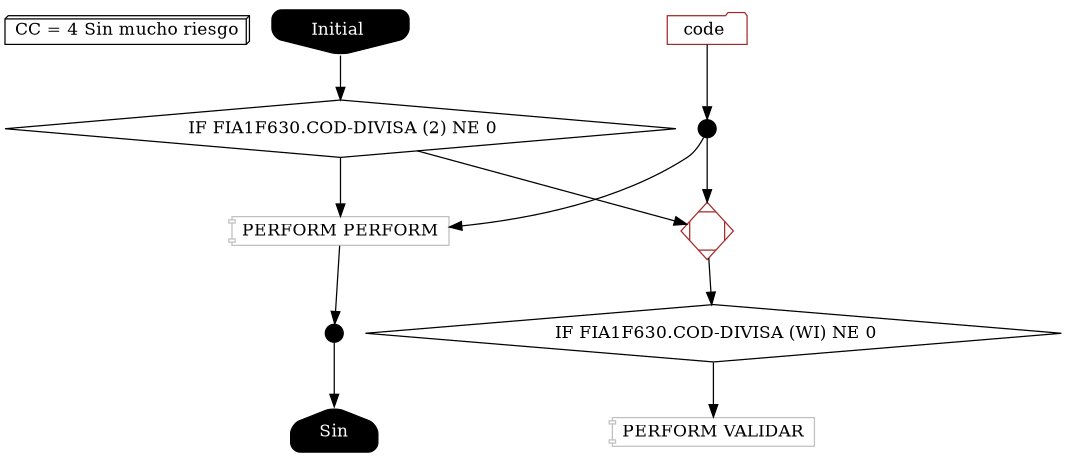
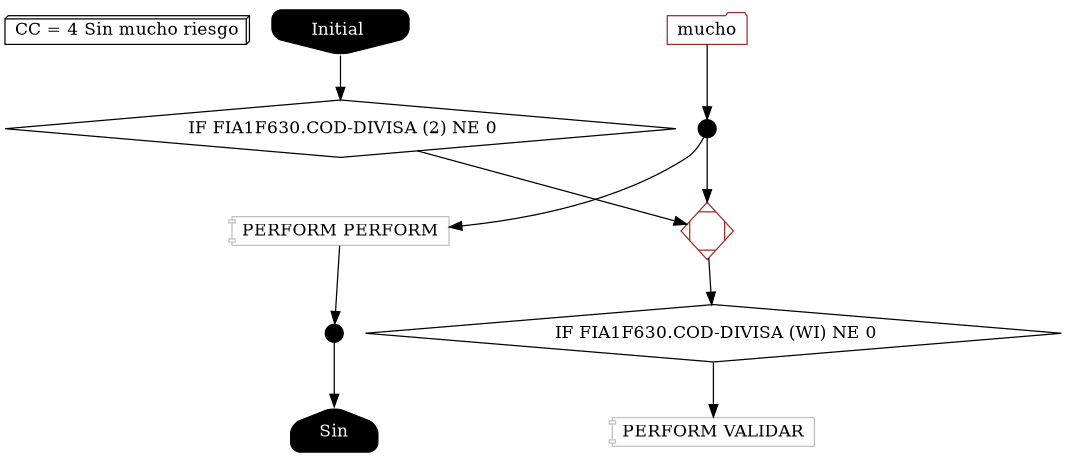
node "code": label "code" -> "mucho"
edge "IF FIA1F630.COD-DIVISA (2) NE 0" -> "PERFORM PERFORM": removed
